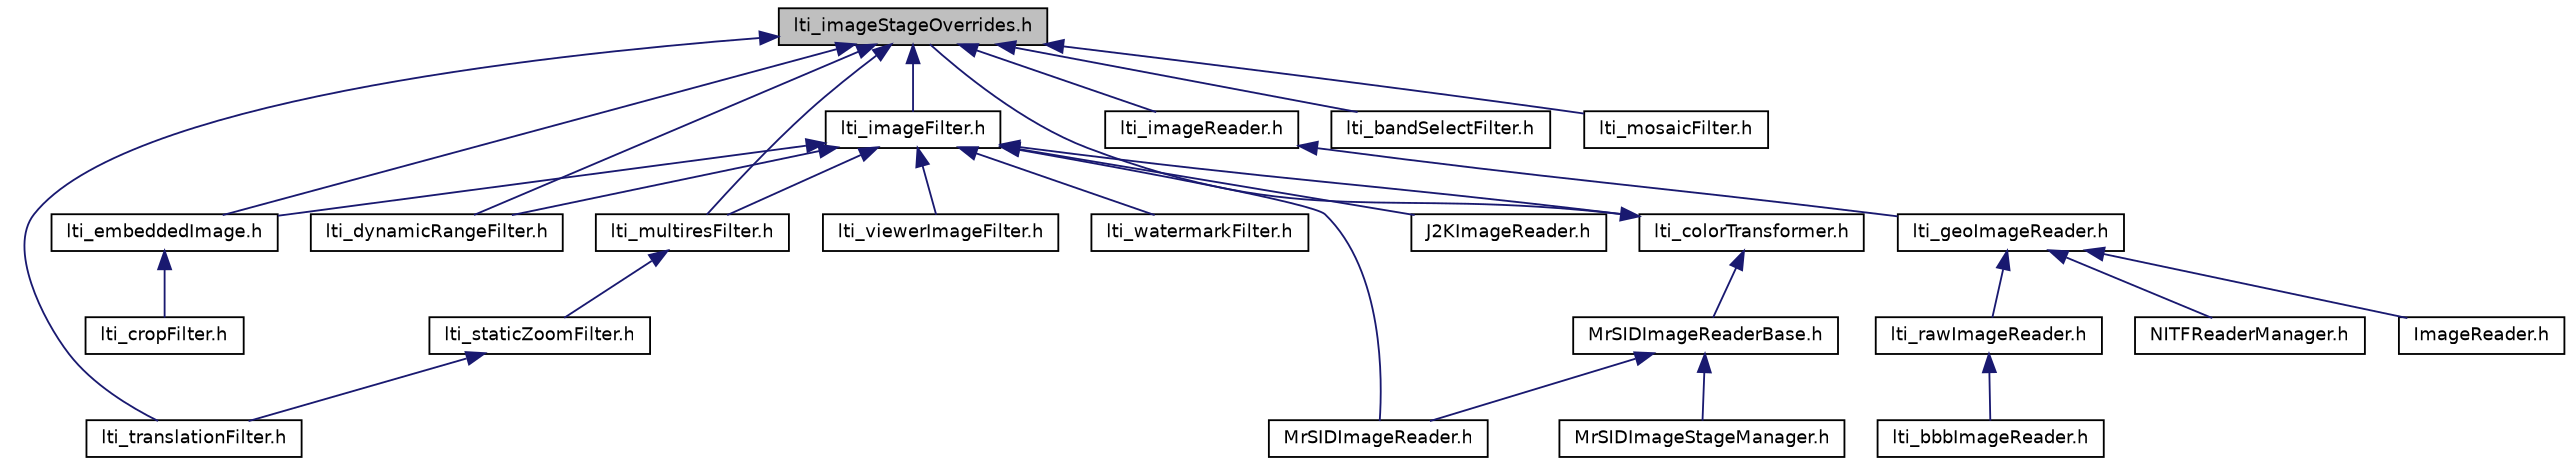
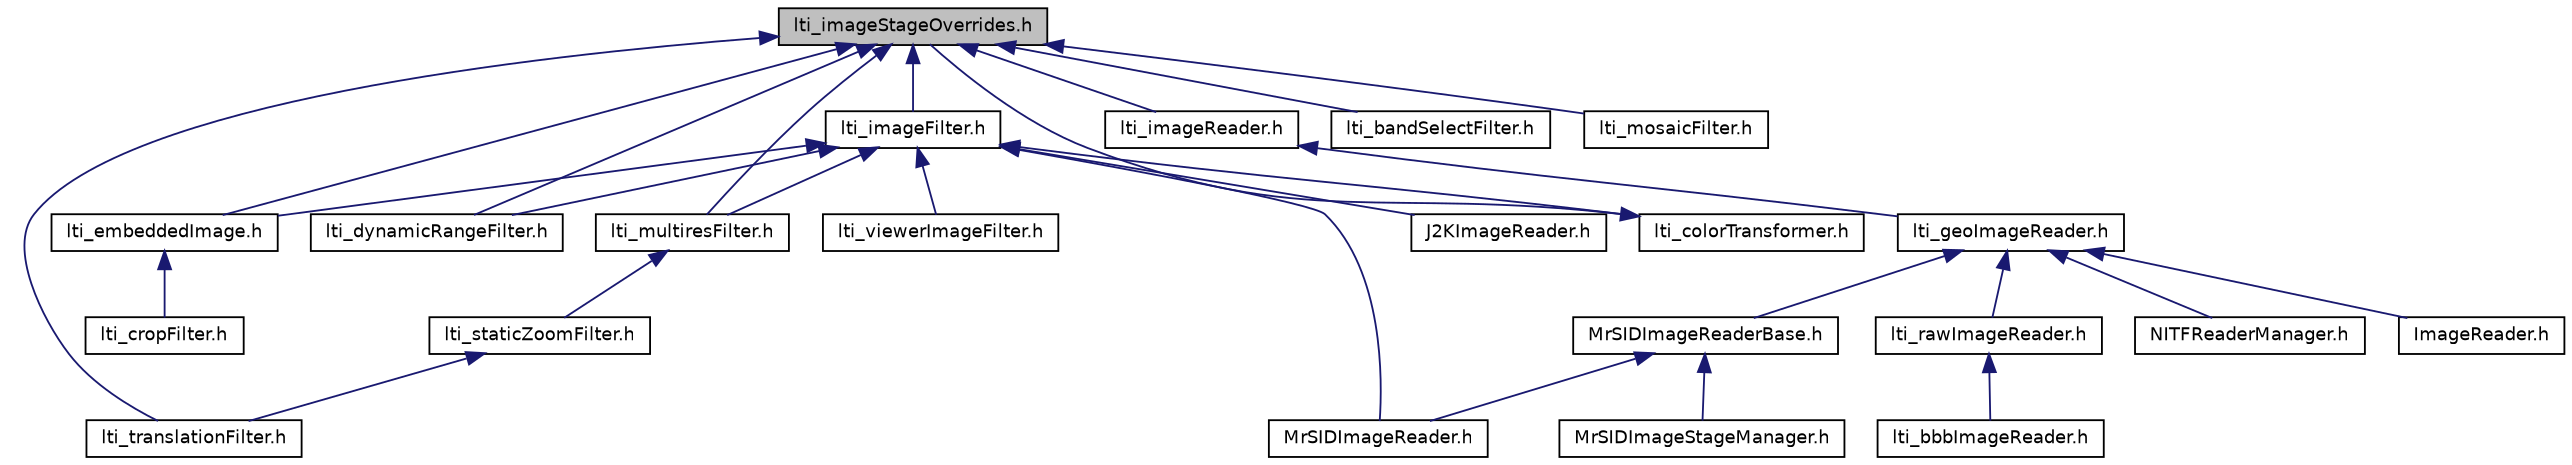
node "lti_watermarkFilter.h": removed
edge "MrSIDImageReaderBase.h" -> "lti_colorTransformer.h": now "MrSIDImageReaderBase.h" -> "lti_geoImageReader.h"
